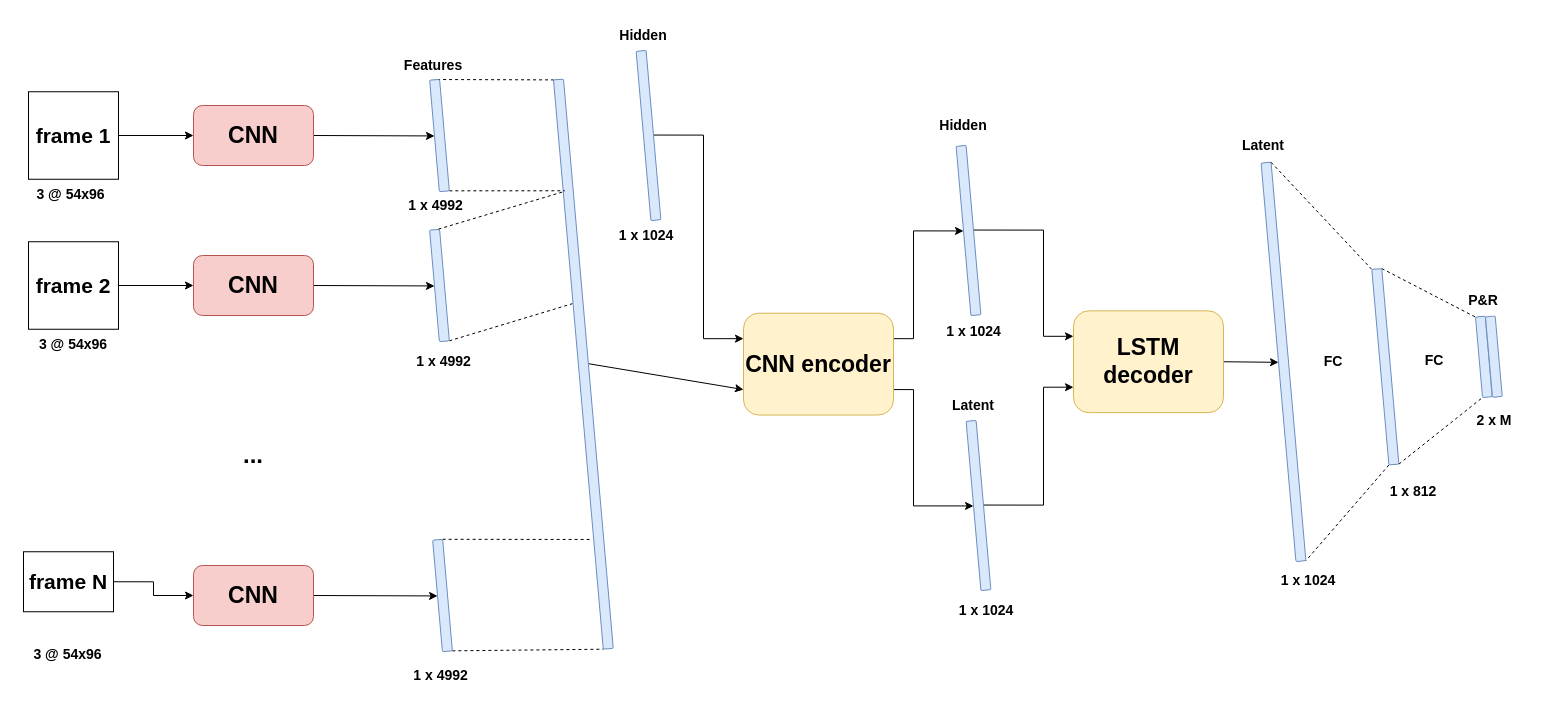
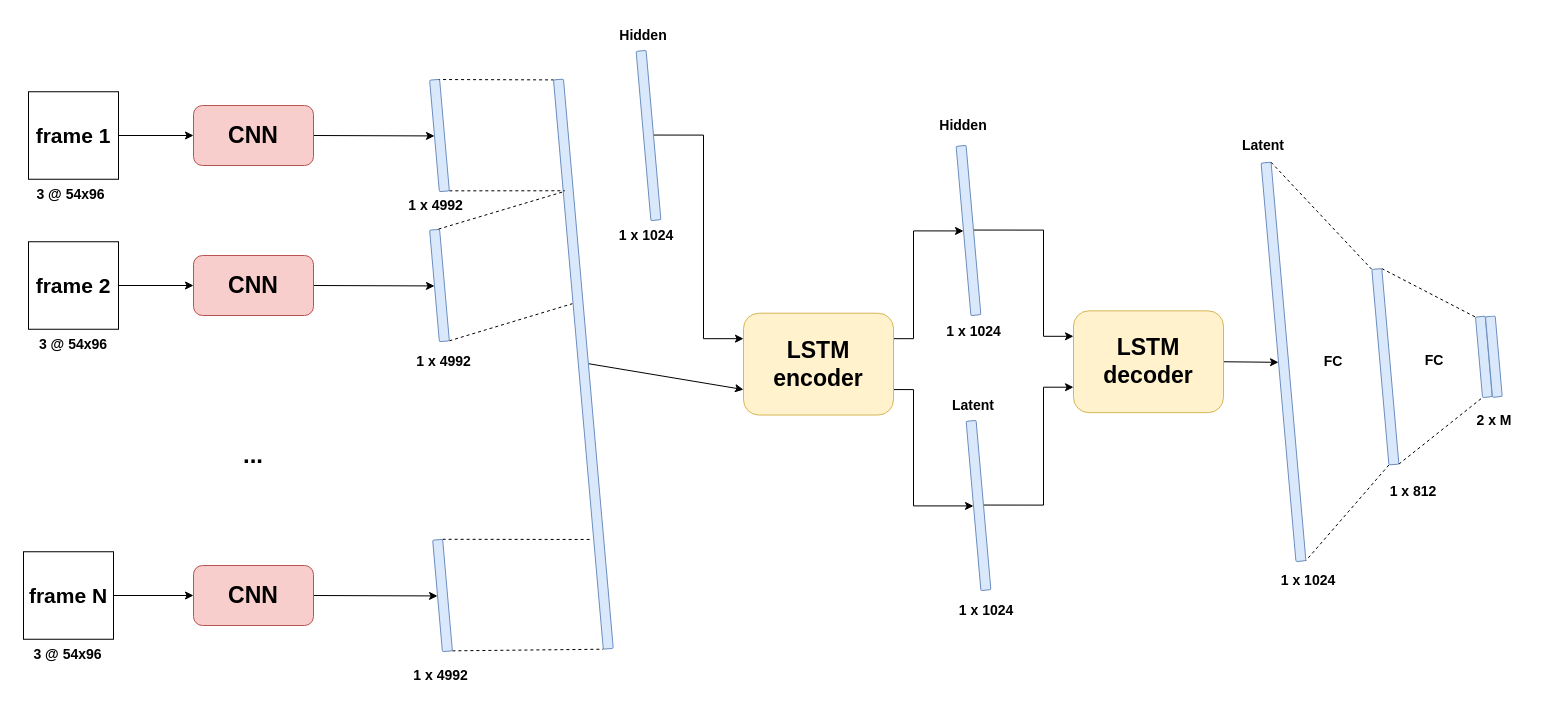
node "Features": removed
node "P&R": removed
node "CNN encoder": label "CNN encoder" -> "LSTM encoder"
node "frame N": size 90x60 -> 90x88
